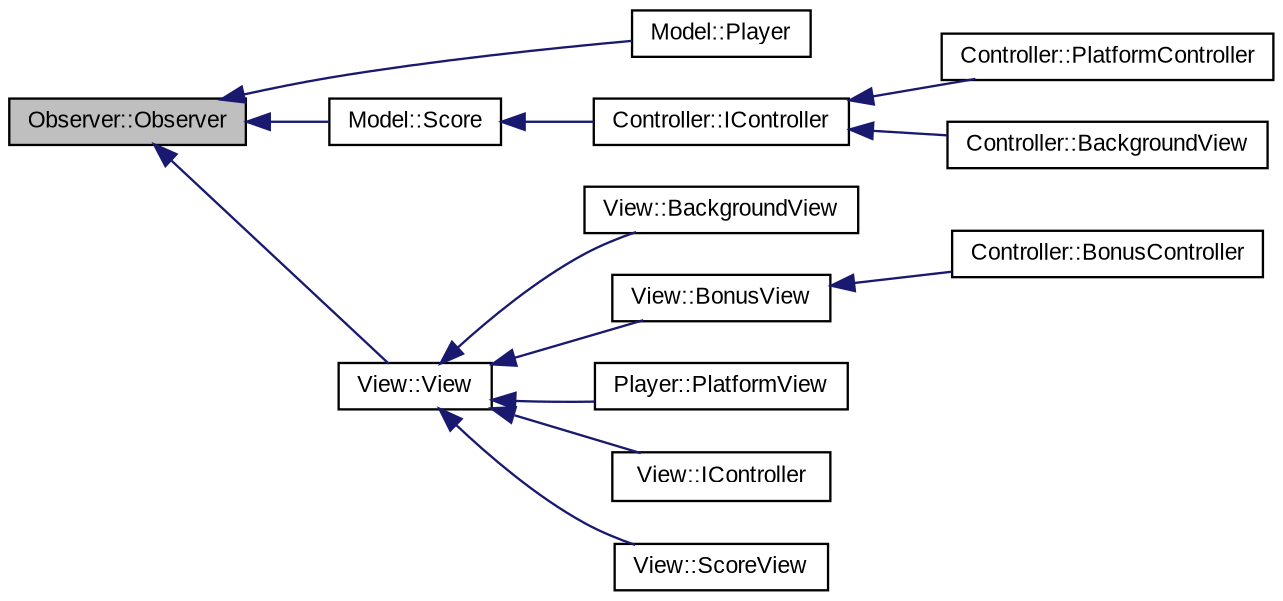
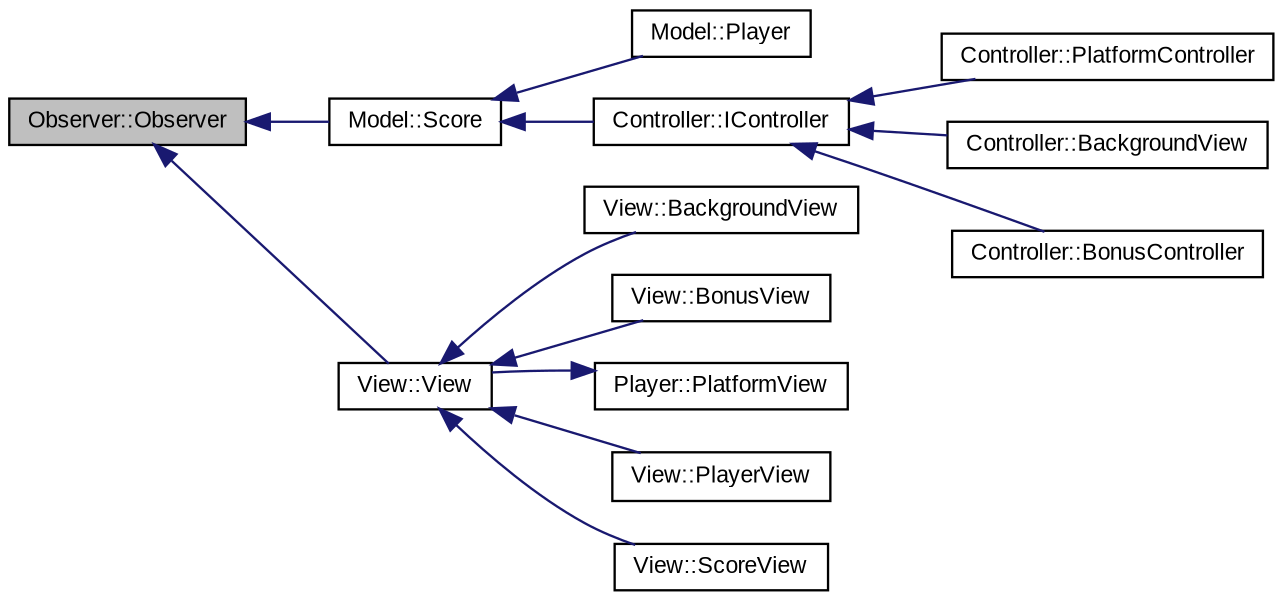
edge "Model::Player" -> "Observer::Observer": now "Model::Player" -> "Model::Score"
edge "Controller::BonusController" -> "View::BonusView": now "Controller::BonusController" -> "Controller::IController"
edge "Player::PlatformView" -> "View::View": reversed
node "View::IController": label "View::IController" -> "View::PlayerView"
